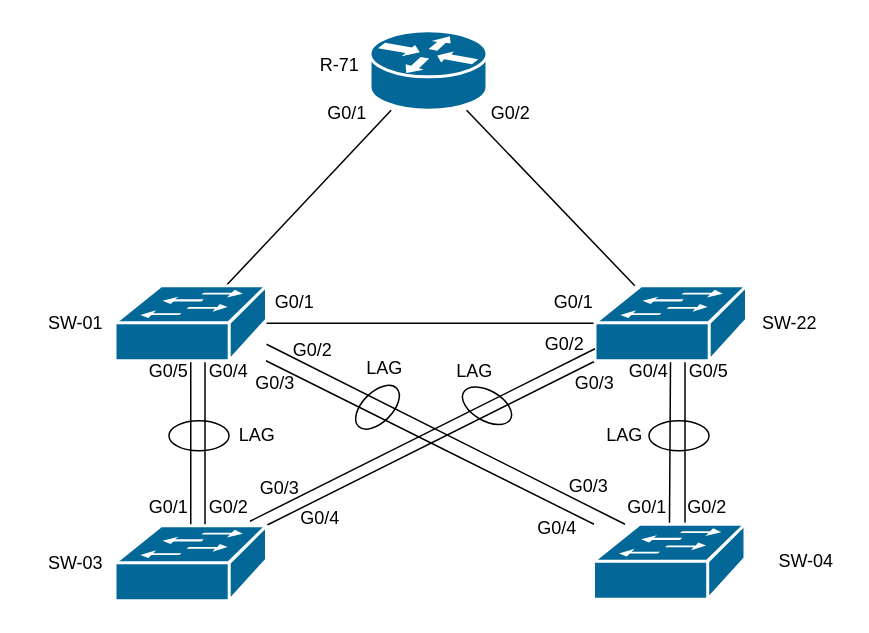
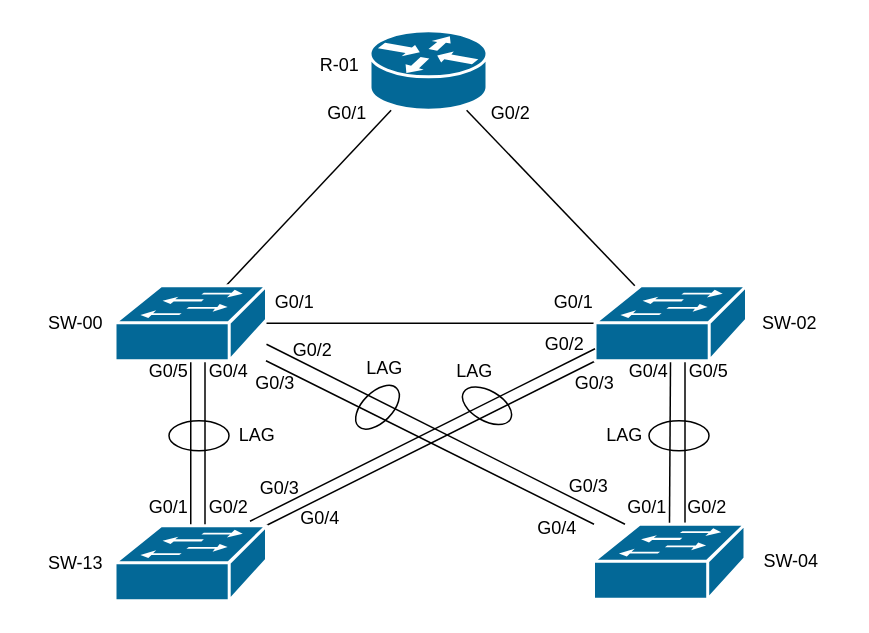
node "R-71": label "R-71" -> "R-01"
node "SW-01": label "SW-01" -> "SW-00"
node "SW-22": label "SW-22" -> "SW-02"
node "SW-04": moved (806, 562) -> (791, 562)
node "SW-03": label "SW-03" -> "SW-13"
